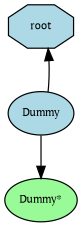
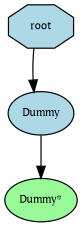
edge "Dummy" -> "root": reversed
